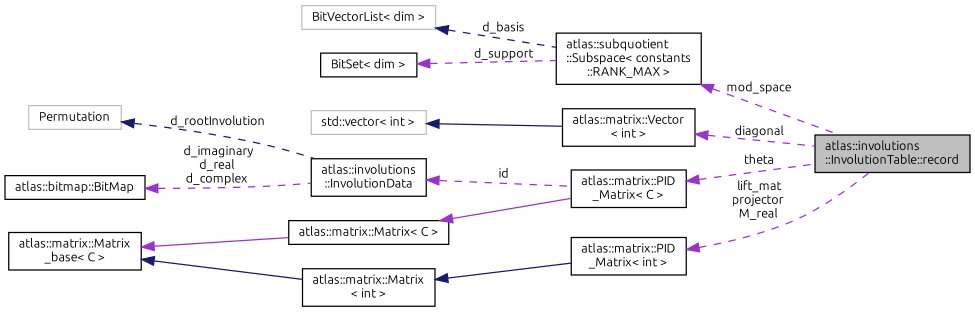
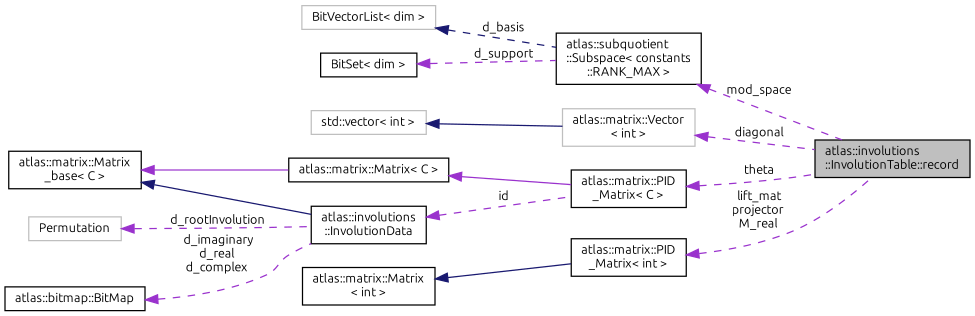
node "atlas::matrix::Vector < int >": color black -> grey75
edge "atlas::involutions ::InvolutionData" -> "Permutation": color midnightblue -> darkorchid3
edge "atlas::matrix::Matrix < int >" -> "atlas::matrix::Matrix _base< C >": now "atlas::involutions ::InvolutionData" -> "atlas::matrix::Matrix _base< C >"
